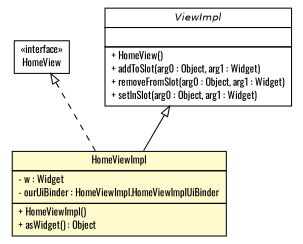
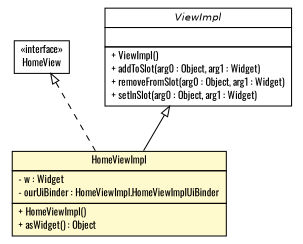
node "ViewImpl": text "+ HomeView()" -> "+ ViewImpl()"
